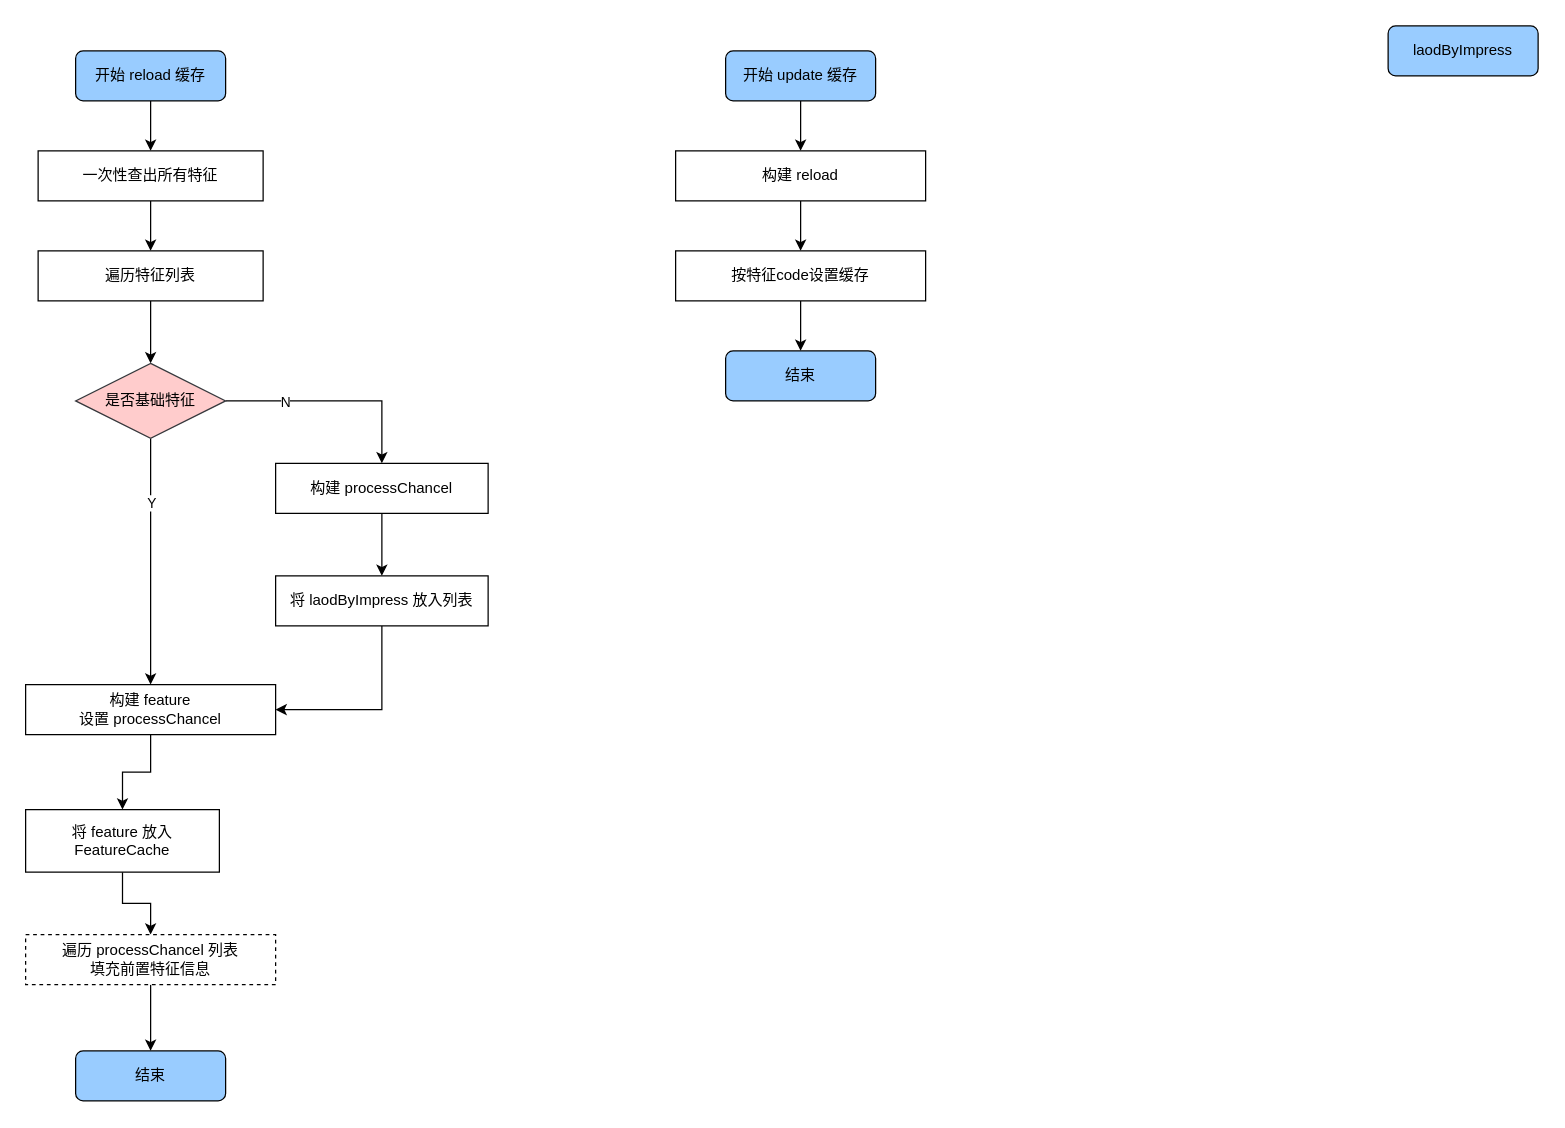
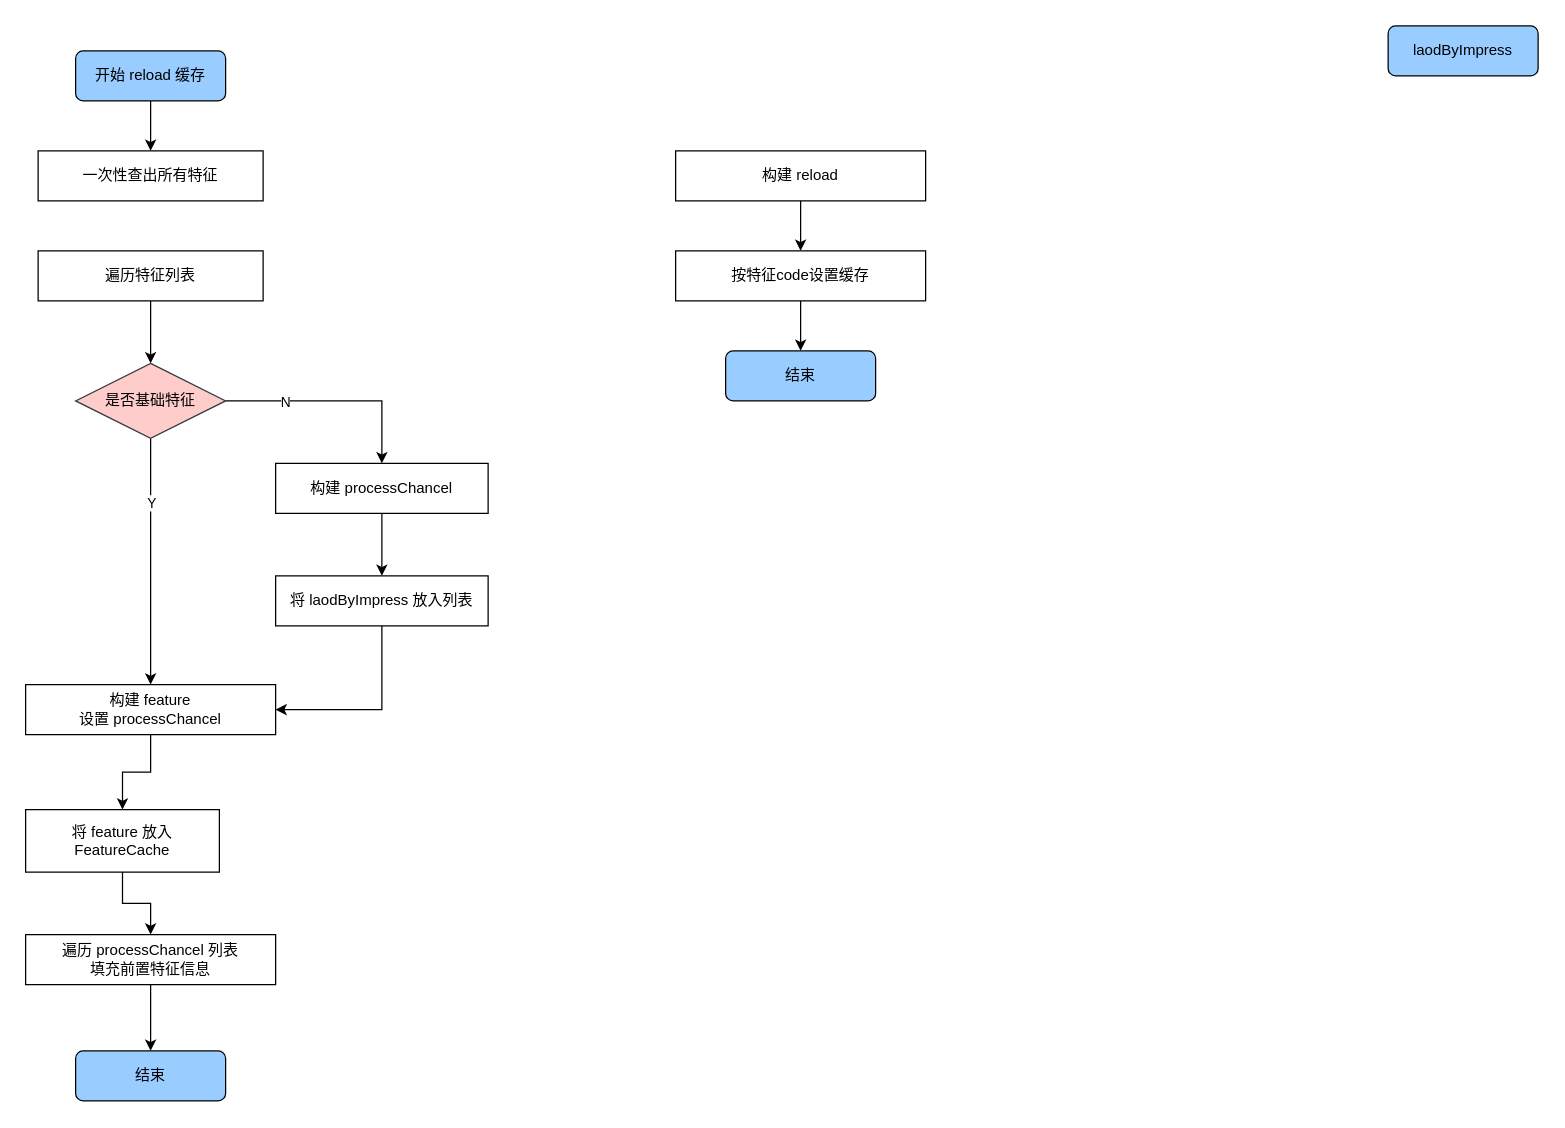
node "开始 update 缓存": removed
edge "开始 update 缓存" -> "构建 reload": removed
edge "一次性查出所有特征" -> "遍历特征列表": removed
node "遍历 processChancel 列表 填充前置特征信息": style dashed -> solid
